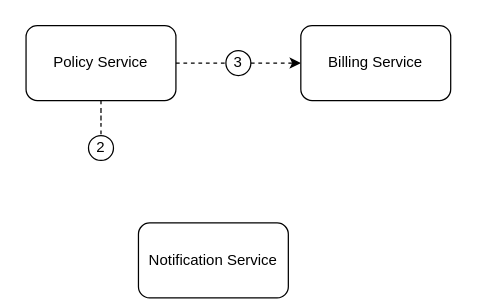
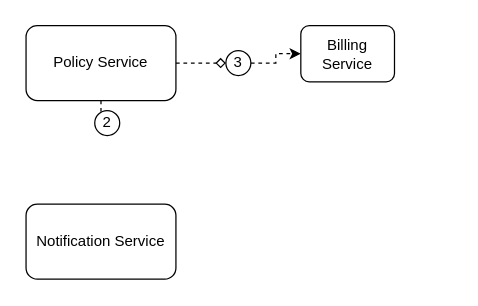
edge "Policy Service" -- "3": arrowhead none -> diamond
node "Billing Service": size 150x75 -> 94x56
node "2": moved (101, 148) -> (107, 123)
node "Notification Service": moved (213, 261) -> (101, 242)
